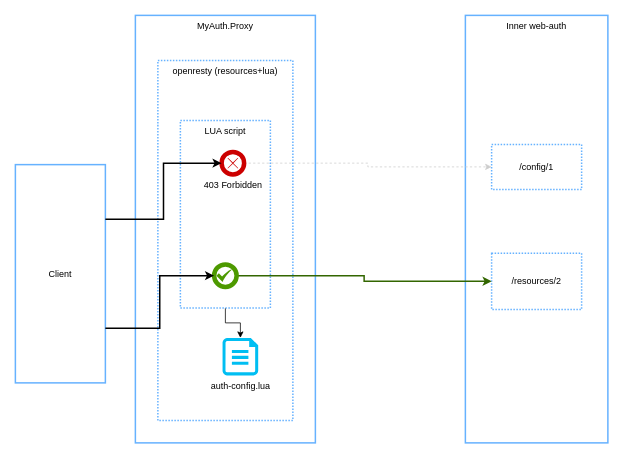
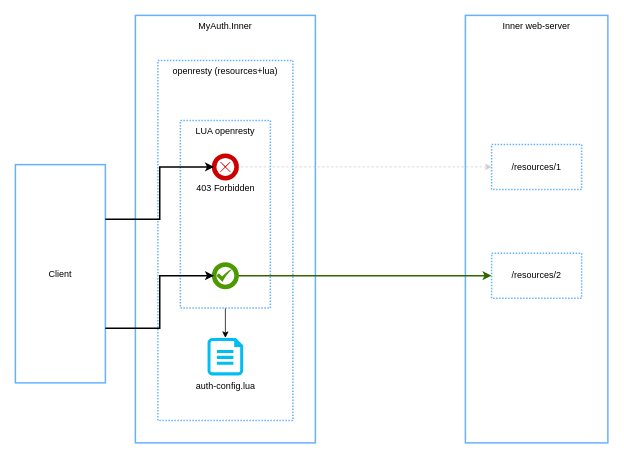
node "MyAuth.Proxy": label "MyAuth.Proxy" -> "MyAuth.Inner"
node "Inner web-auth": label "Inner web-auth" -> "Inner web-server"
node "LUA script": label "LUA script" -> "LUA openresty"
node "403 Forbidden": moved (233, 163) -> (225, 167)
node "/config/1": label "/config/1" -> "/resources/1"
node "/resources/2": size 90x56 -> 90x45
node "auth-config.lua": moved (240, 357) -> (225, 357)
